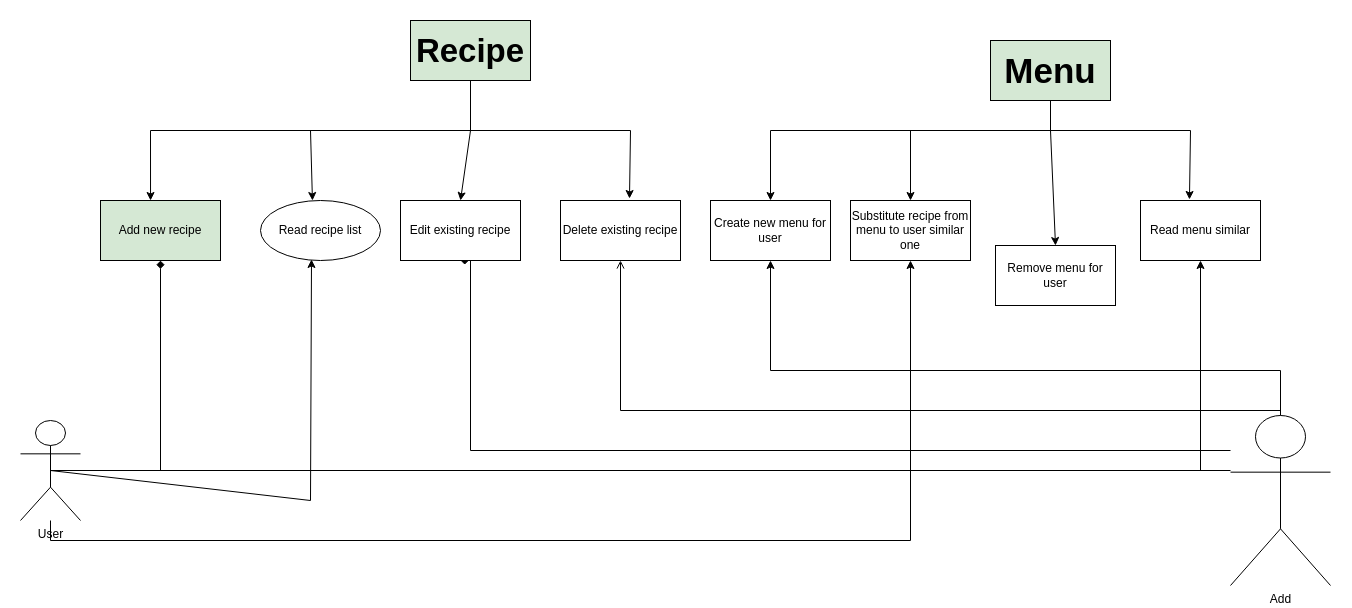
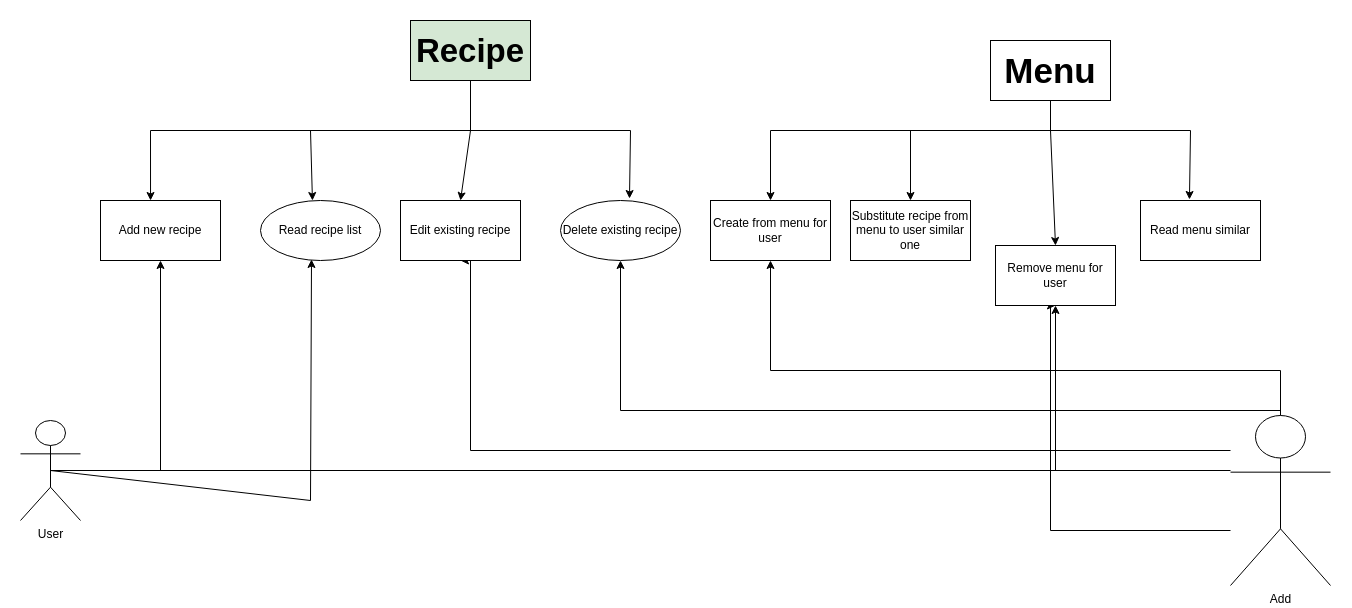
node "Menu": fillcolor #d5e8d4 -> #ffffff
node "Add new recipe": fillcolor #d5e8d4 -> #ffffff
node "Delete existing recipe": shape rectangle -> ellipse
node "Create new menu for user": label "Create new menu for user" -> "Create from menu for user"
edge "Add" -> "Edit existing recipe": arrowhead diamond -> classic
edge "Add" -> "Delete existing recipe": arrowhead open -> classic
edge "Add" -> "Add new recipe": arrowhead diamond -> classic
edge "User" -> "Read menu similar": now "User" -> "Remove menu for user"
edge "Add" -> "Remove menu for user": added
edge "User" -> "Substitute recipe from menu to user similar one": removed
